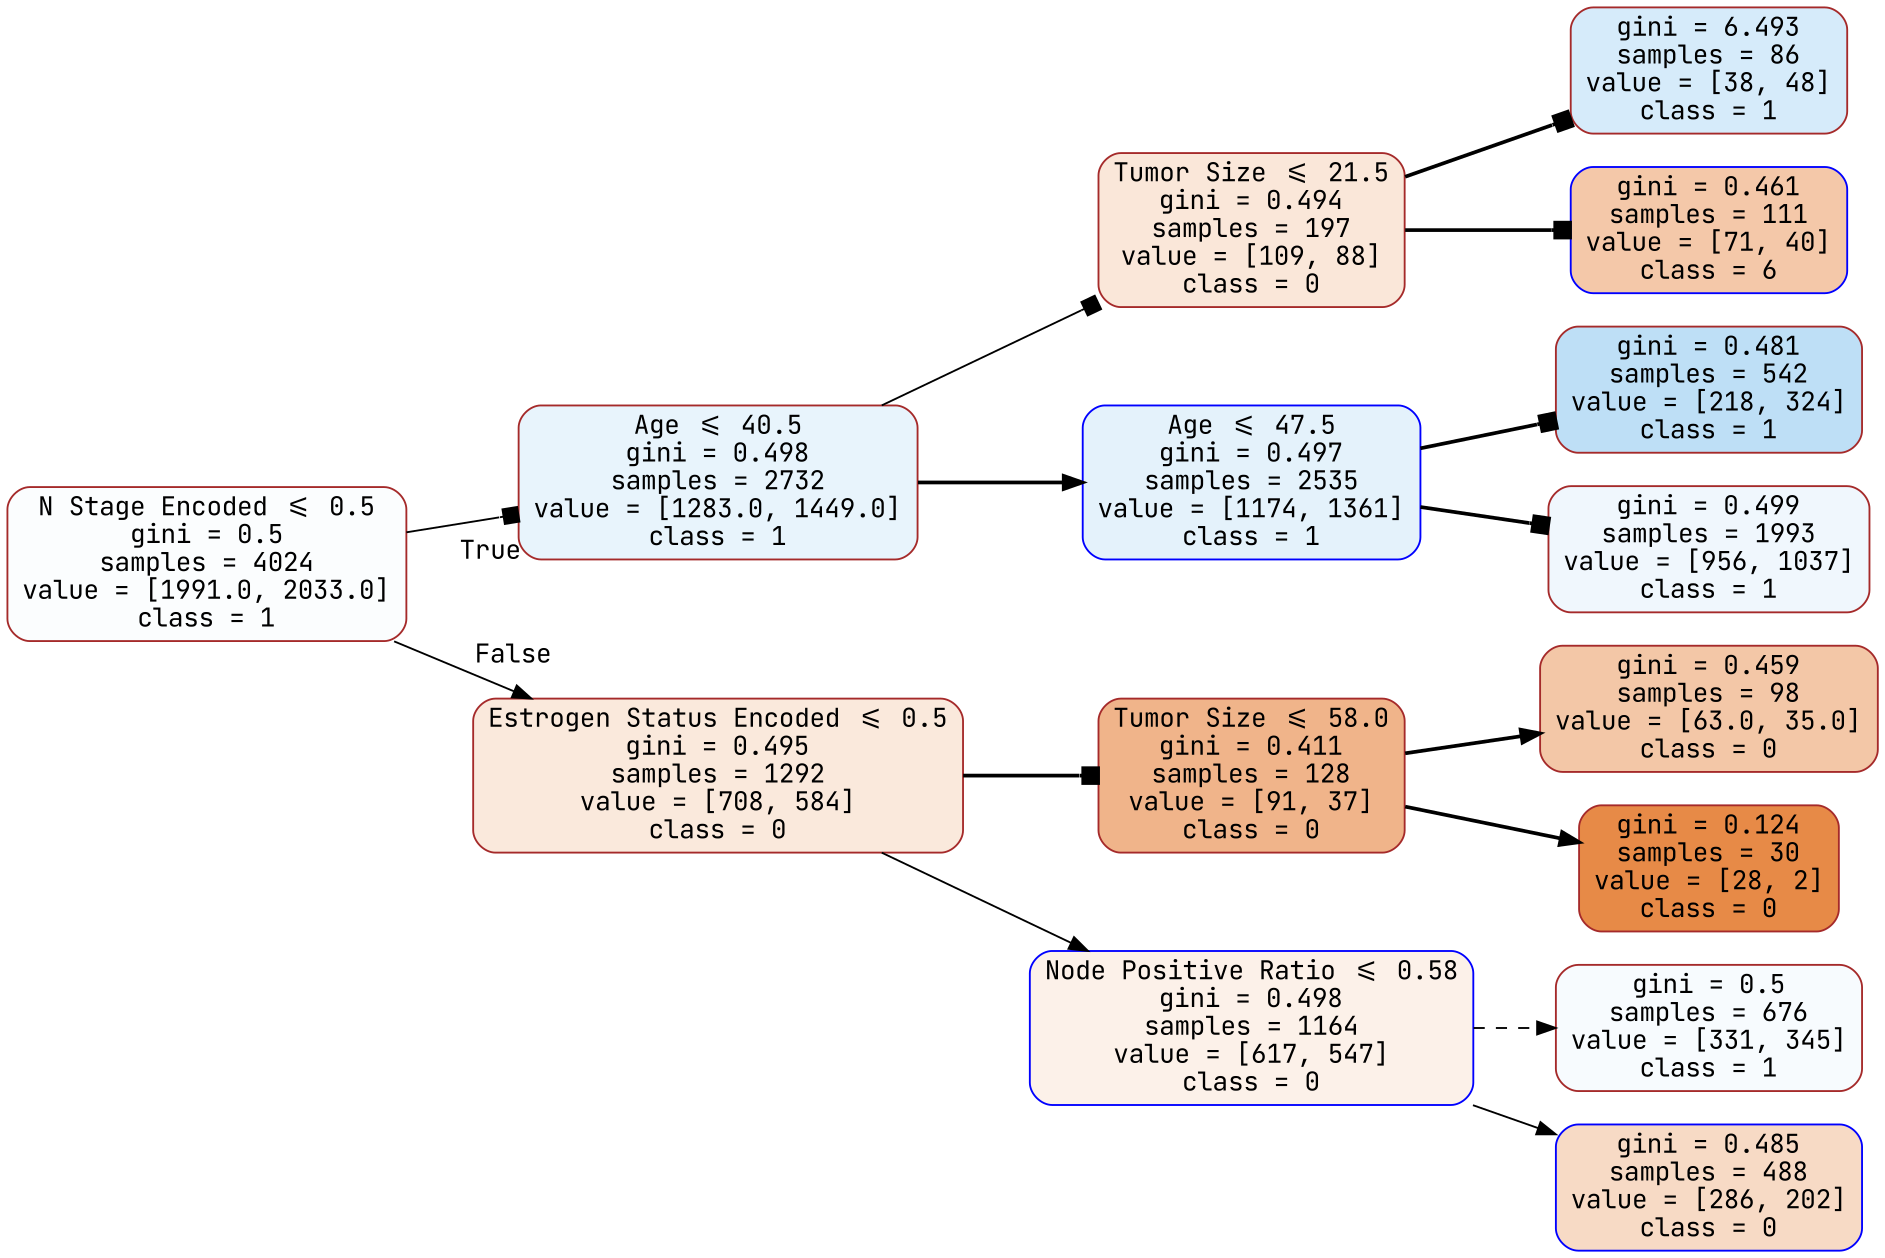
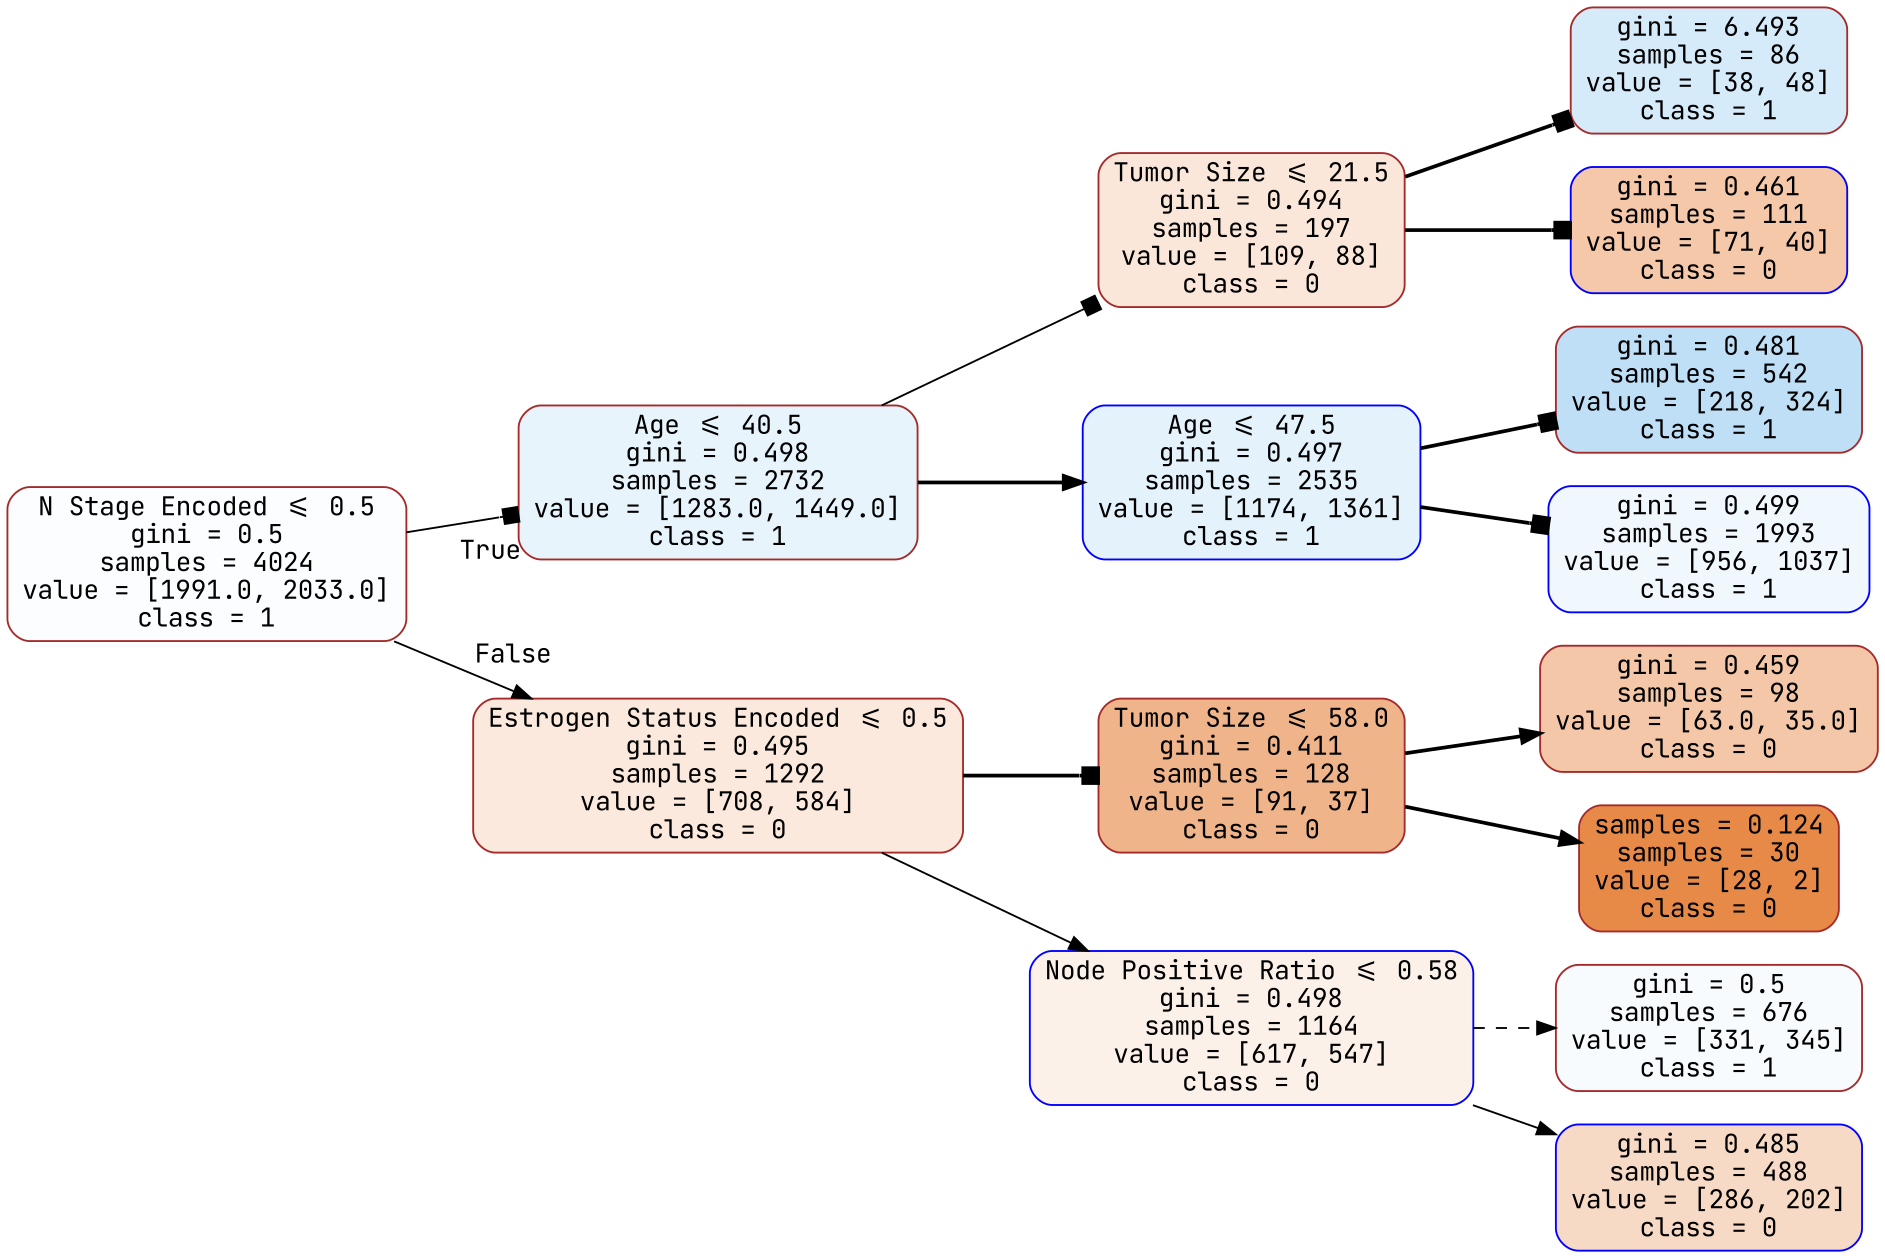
node "gini = 0.461 samples = 111 value = [71, 40] class = 6": label "gini = 0.461 samples = 111 value = [71, 40] class = 6" -> "gini = 0.461 samples = 111 value = [71, 40] class = 0"
node "gini = 0.499 samples = 1993 value = [956, 1037] class = 1": color brown -> blue
node "gini = 0.124 samples = 30 value = [28, 2] class = 0": label "gini = 0.124 samples = 30 value = [28, 2] class = 0" -> "samples = 0.124 samples = 30 value = [28, 2] class = 0"
